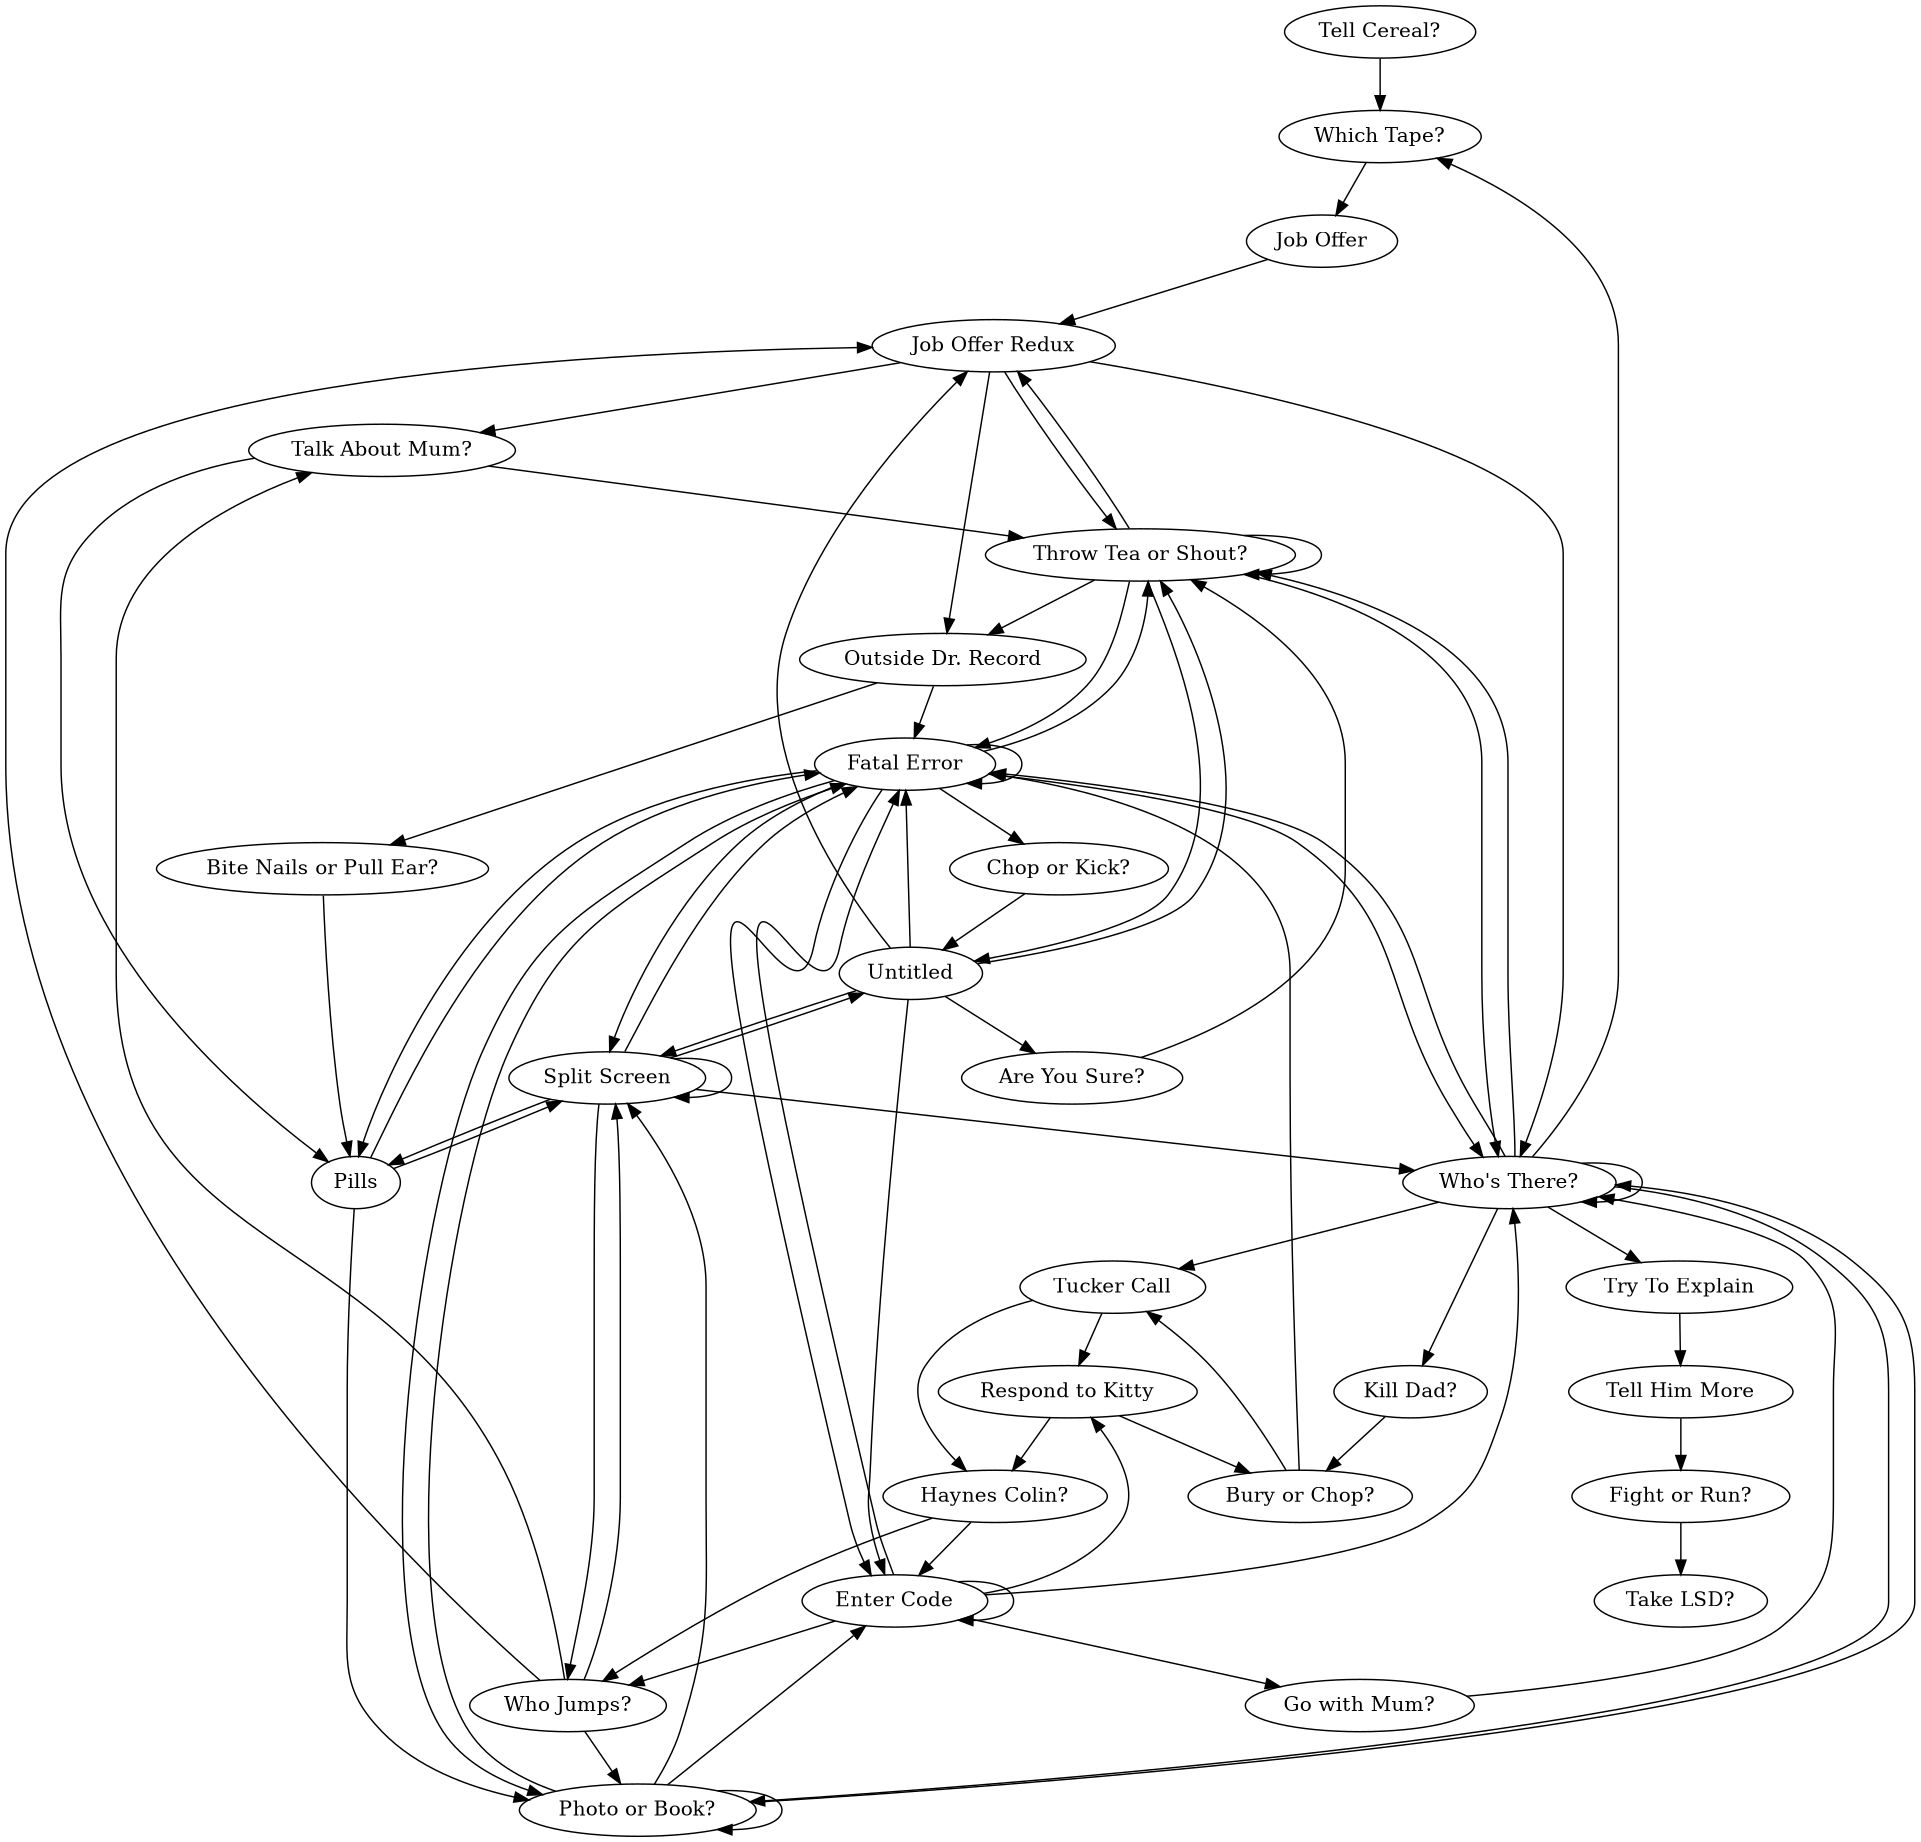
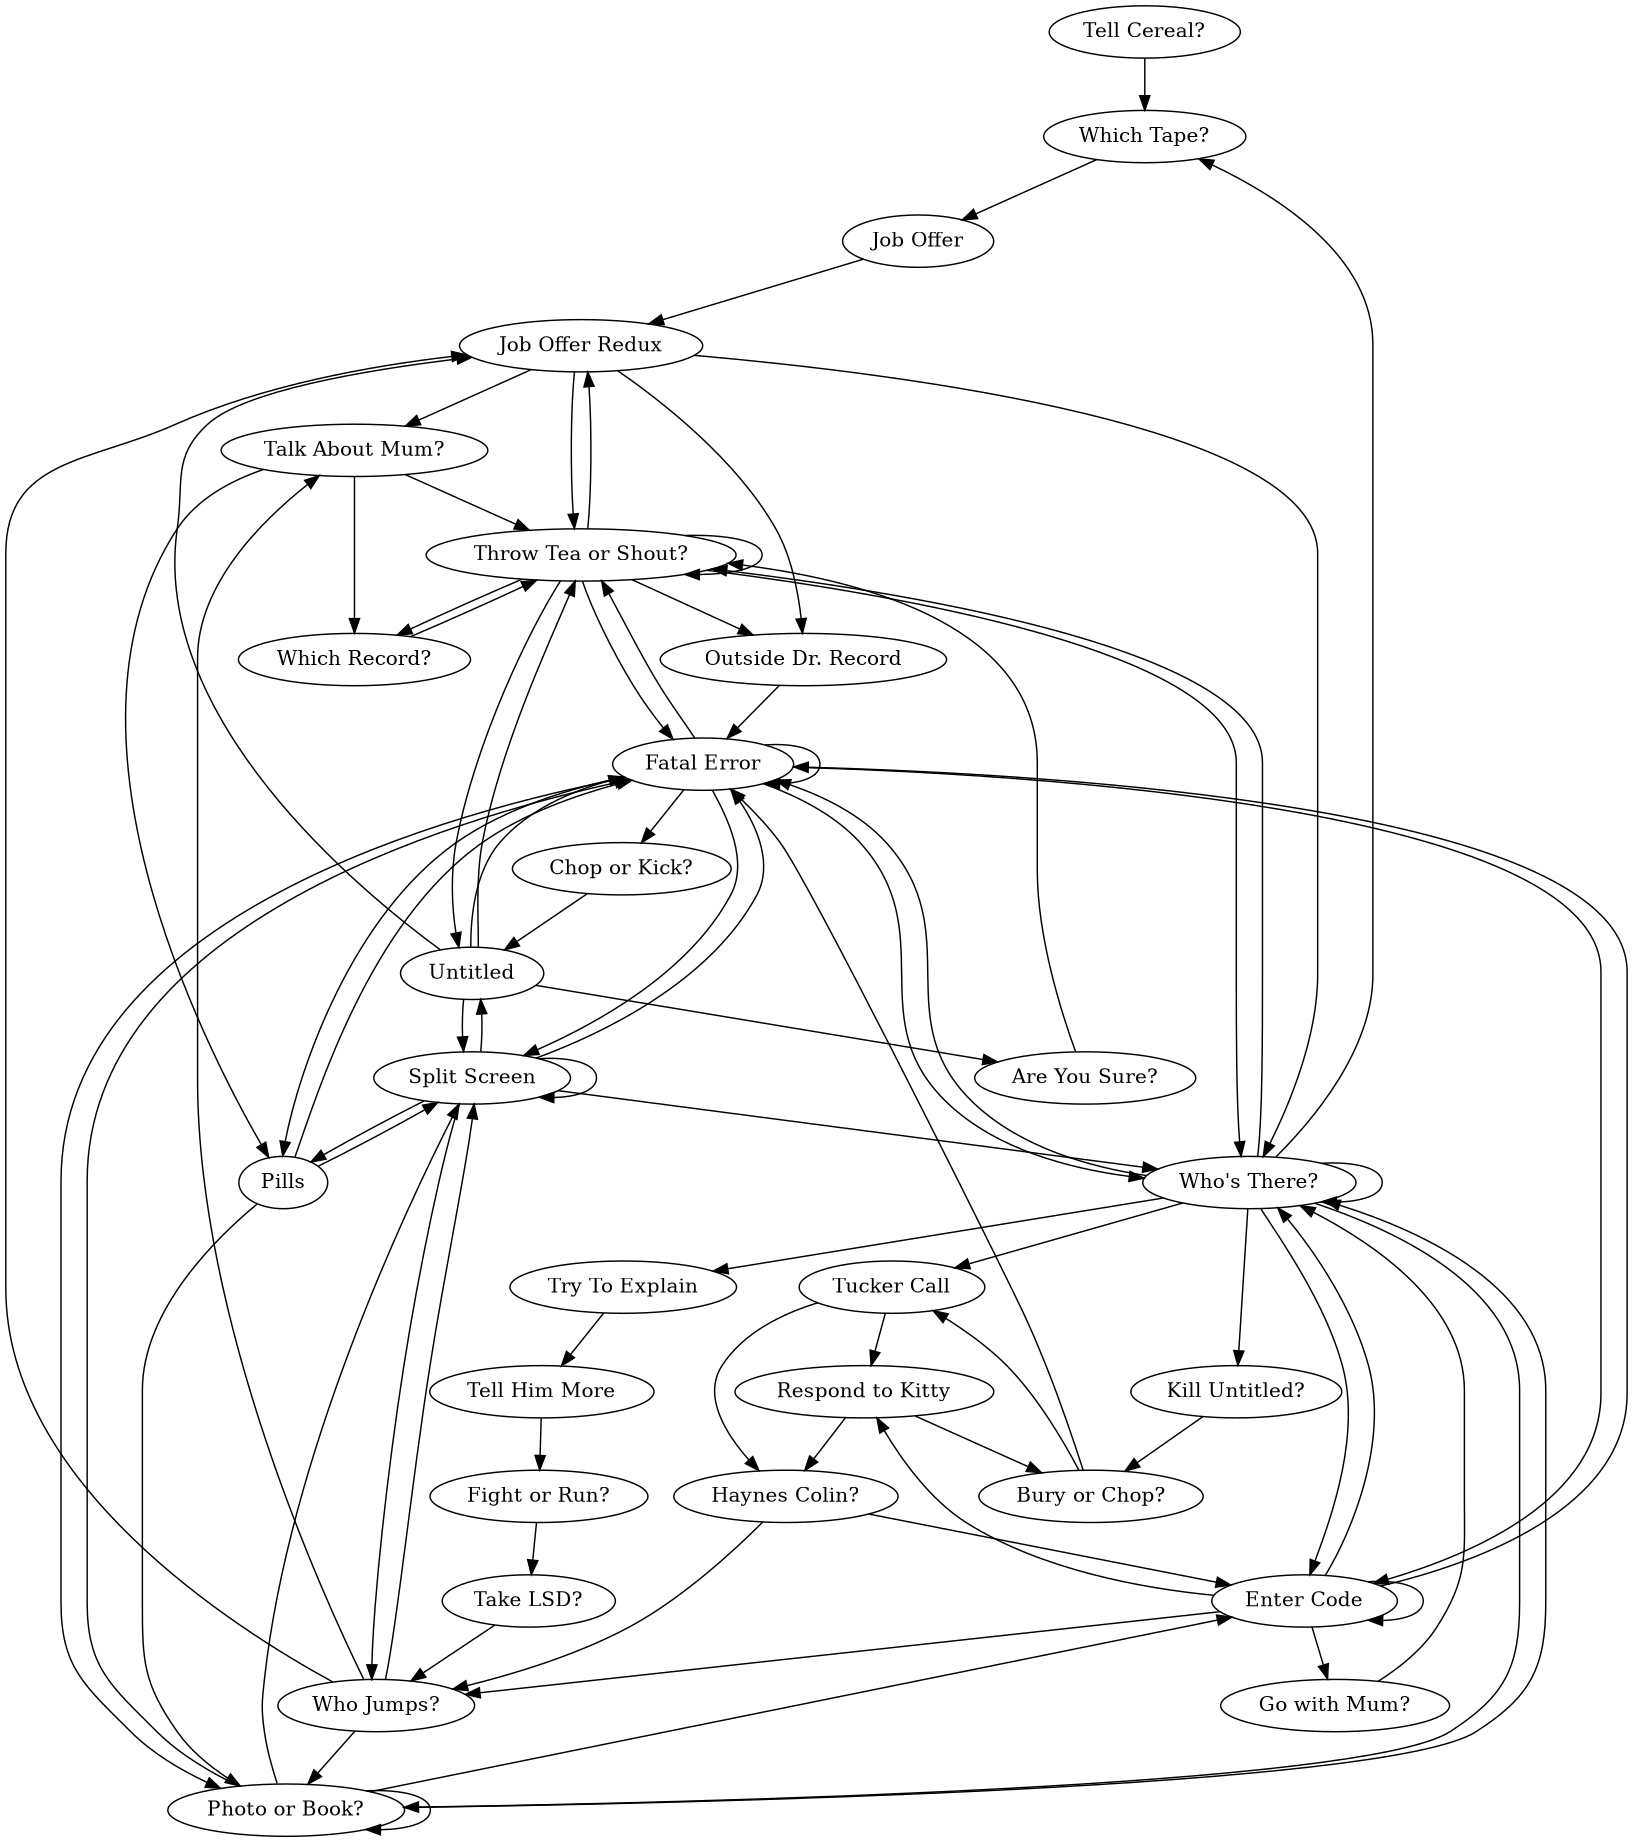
node "Which Record?": added
node "Bite Nails or Pull Ear?": removed
edge "Untitled" -> "Enter Code": now "Who's There?" -> "Enter Code"
node "Kill Dad?": label "Kill Dad?" -> "Kill Untitled?"
edge "Take LSD?" -> "Who Jumps?": added
